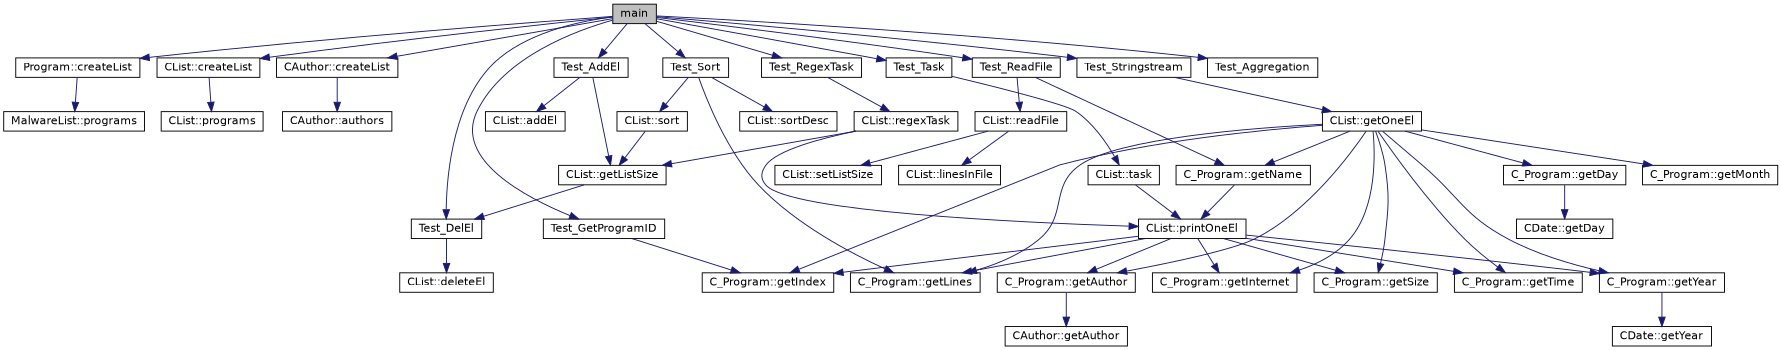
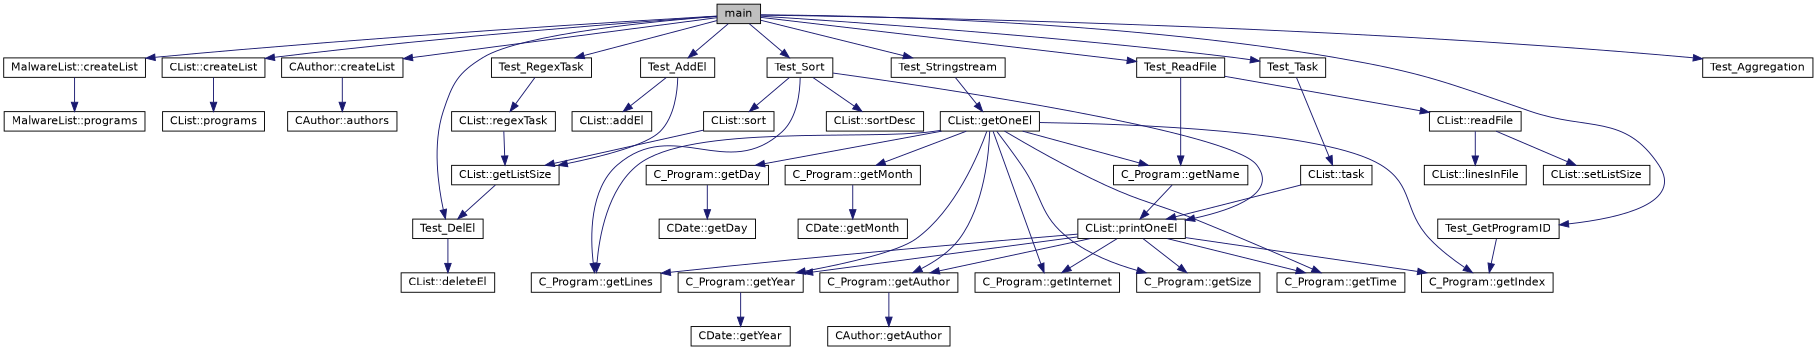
node "Program::createList": label "Program::createList" -> "MalwareList::createList"
edge "CList::regexTask" -> "CList::printOneEl": now "Test_Sort" -> "CList::printOneEl"
node "CDate::getMonth": added
